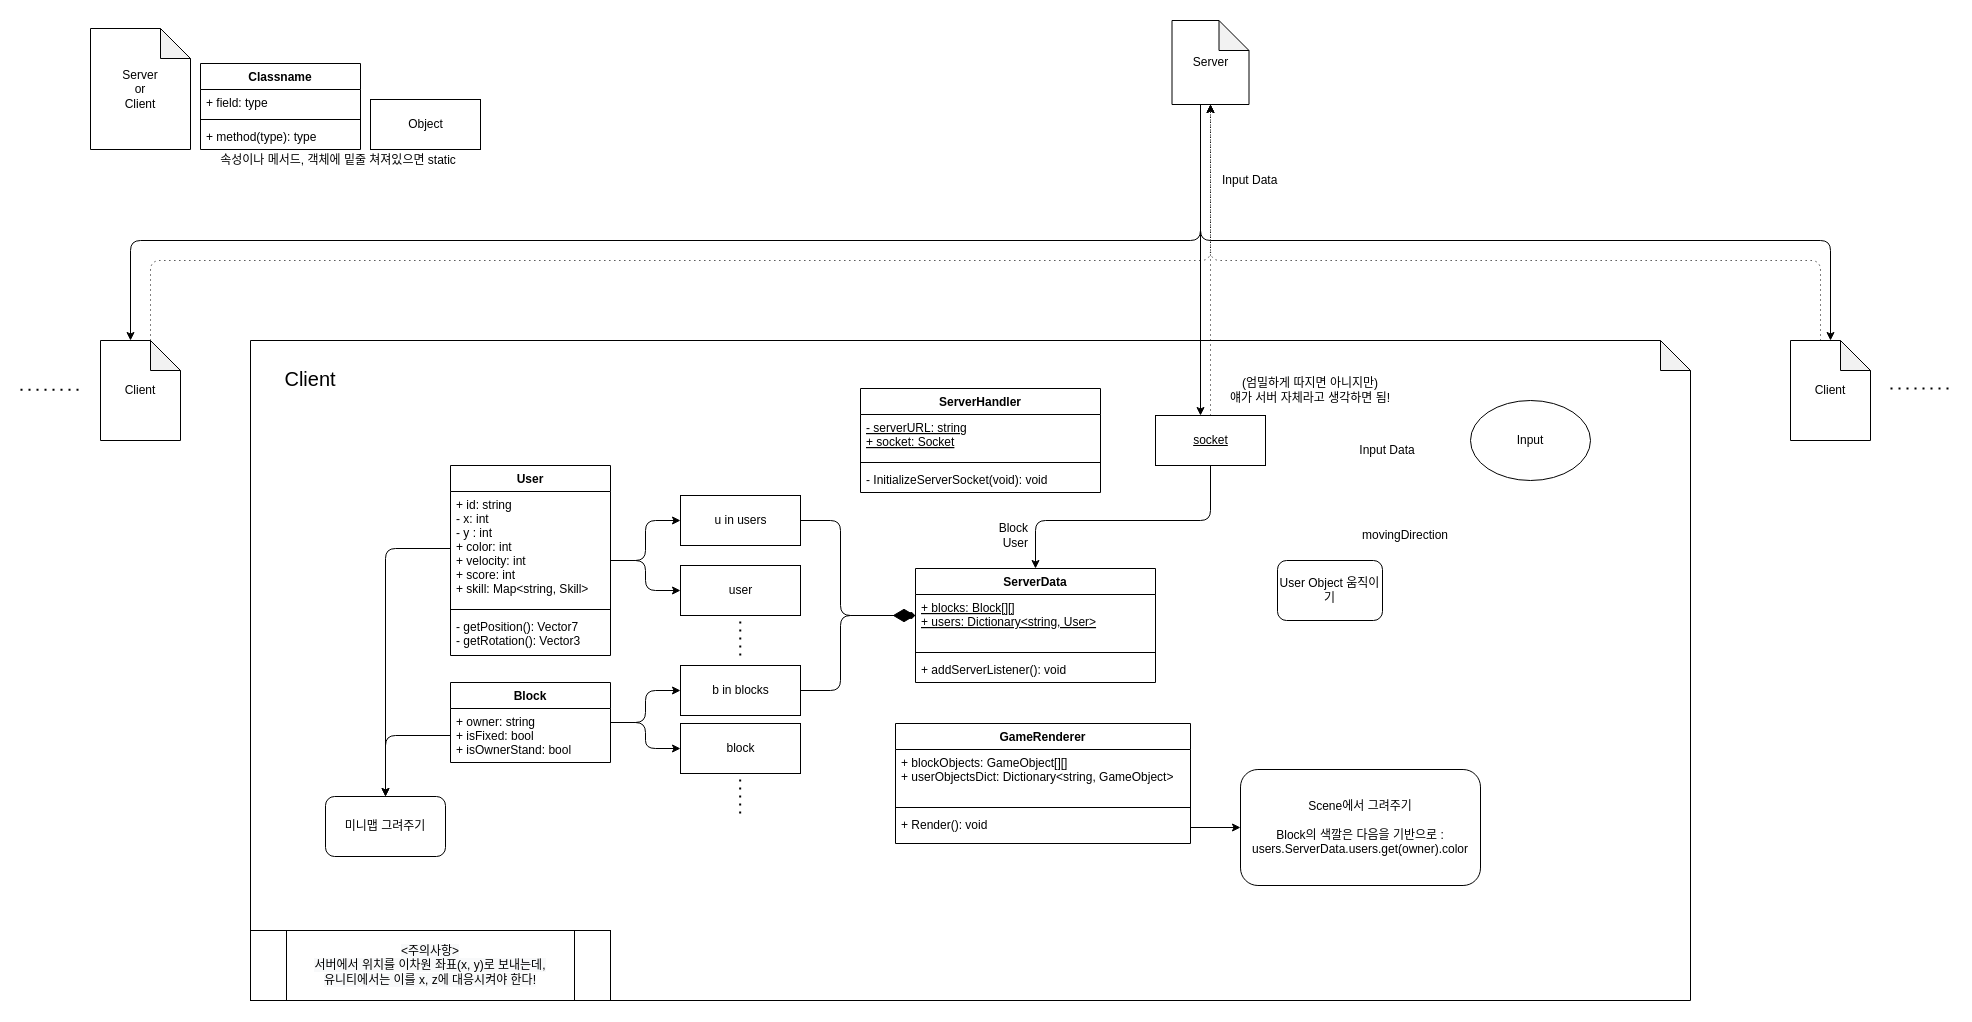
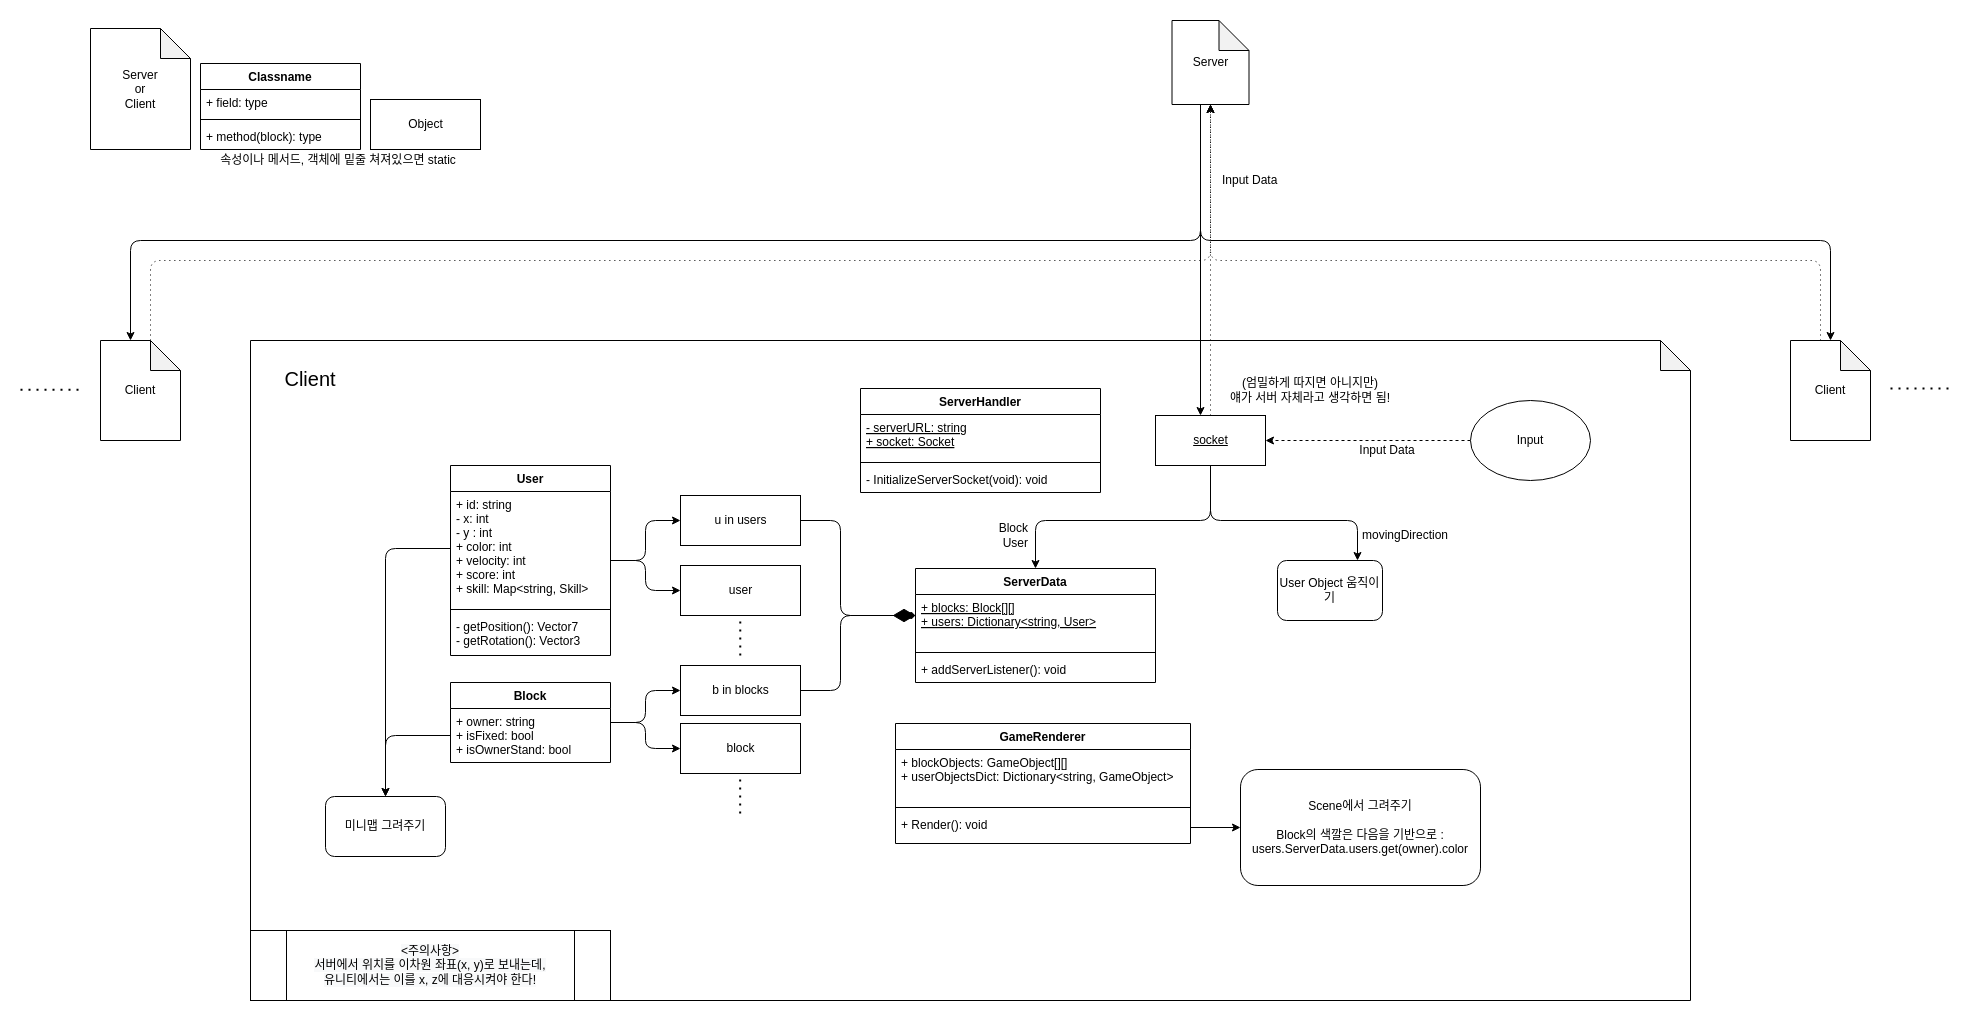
node "+ method(type): type": label "+ method(type): type" -> "+ method(block): type"
edge "Input" -> "socket": added
edge "socket" -> "User Object 움직이기": added
